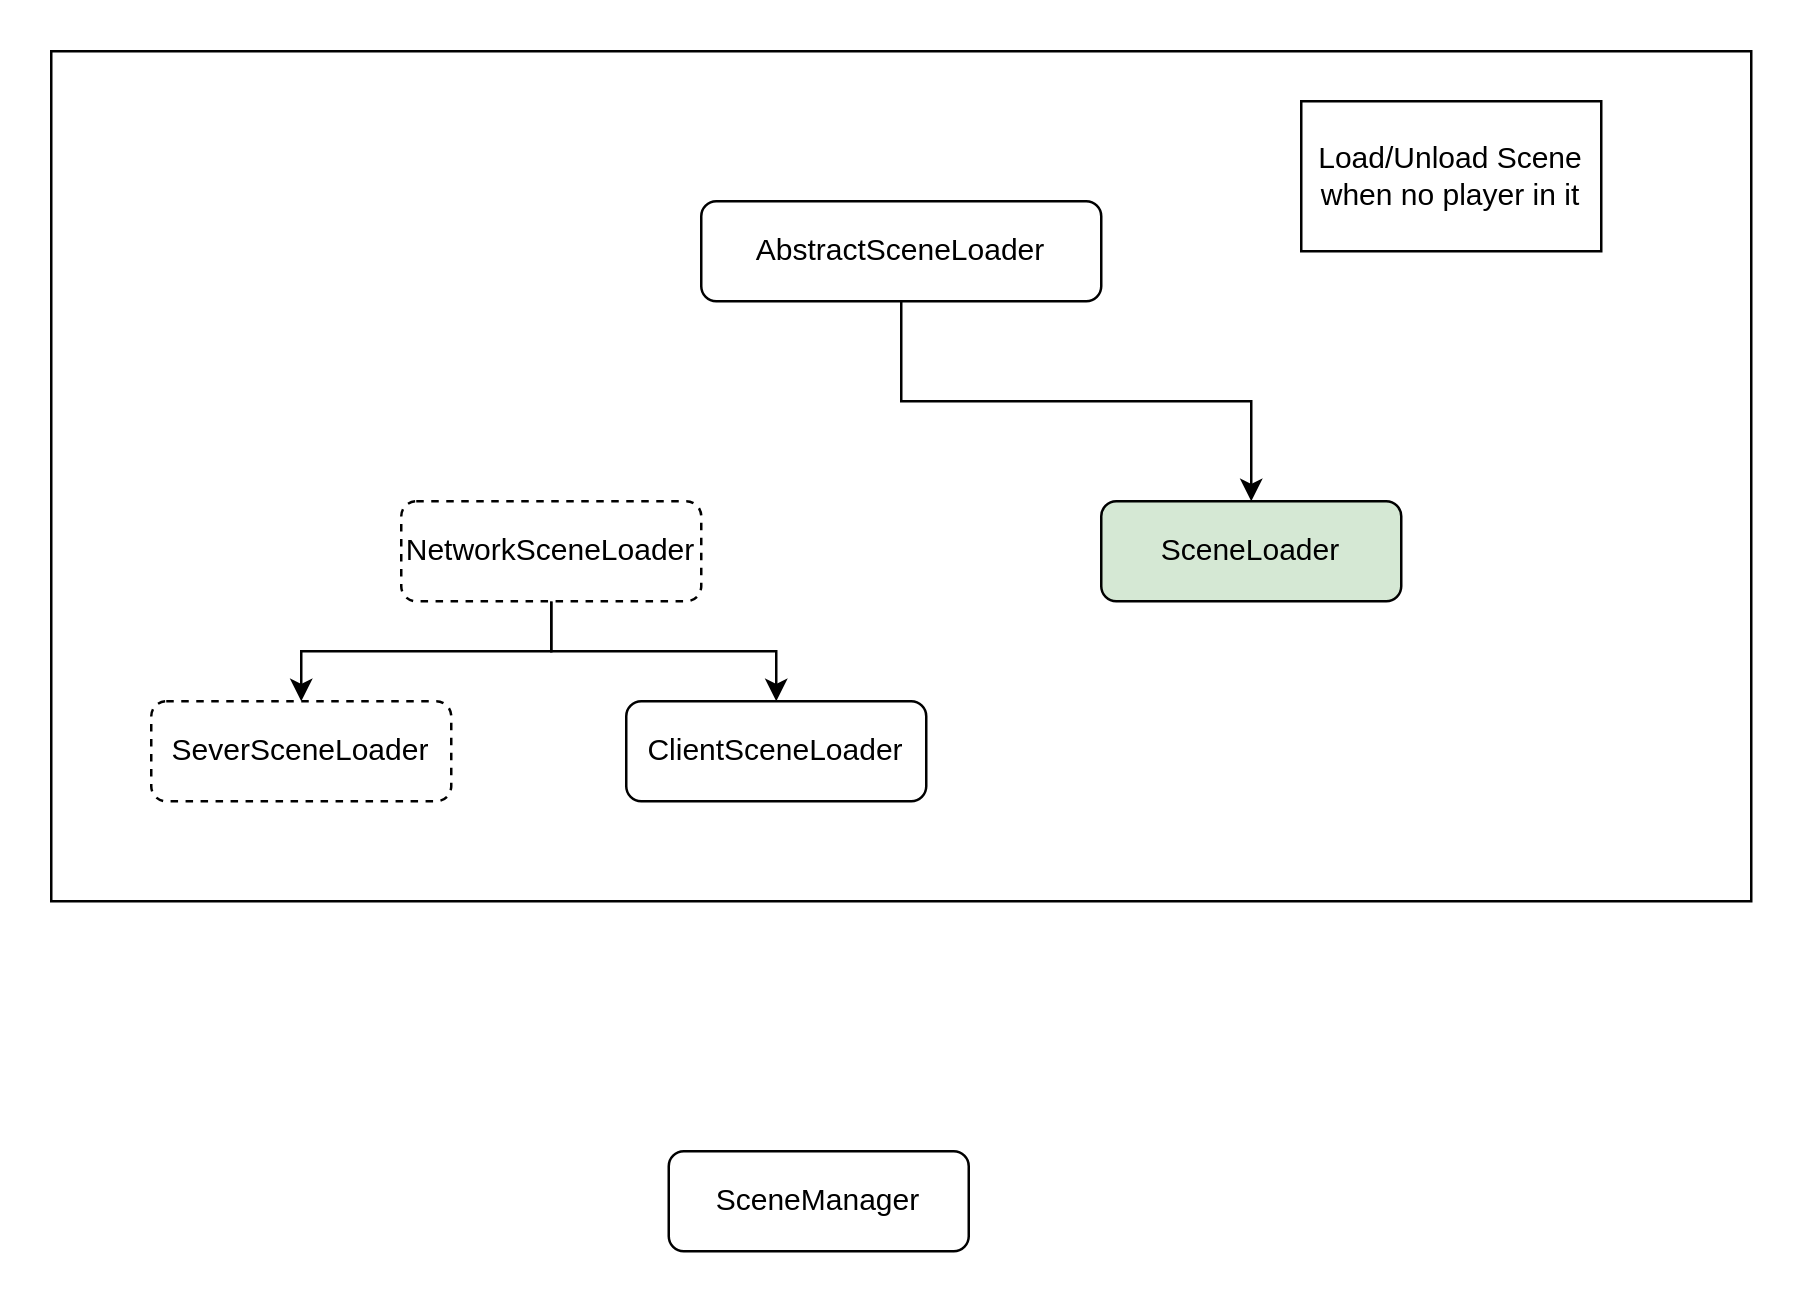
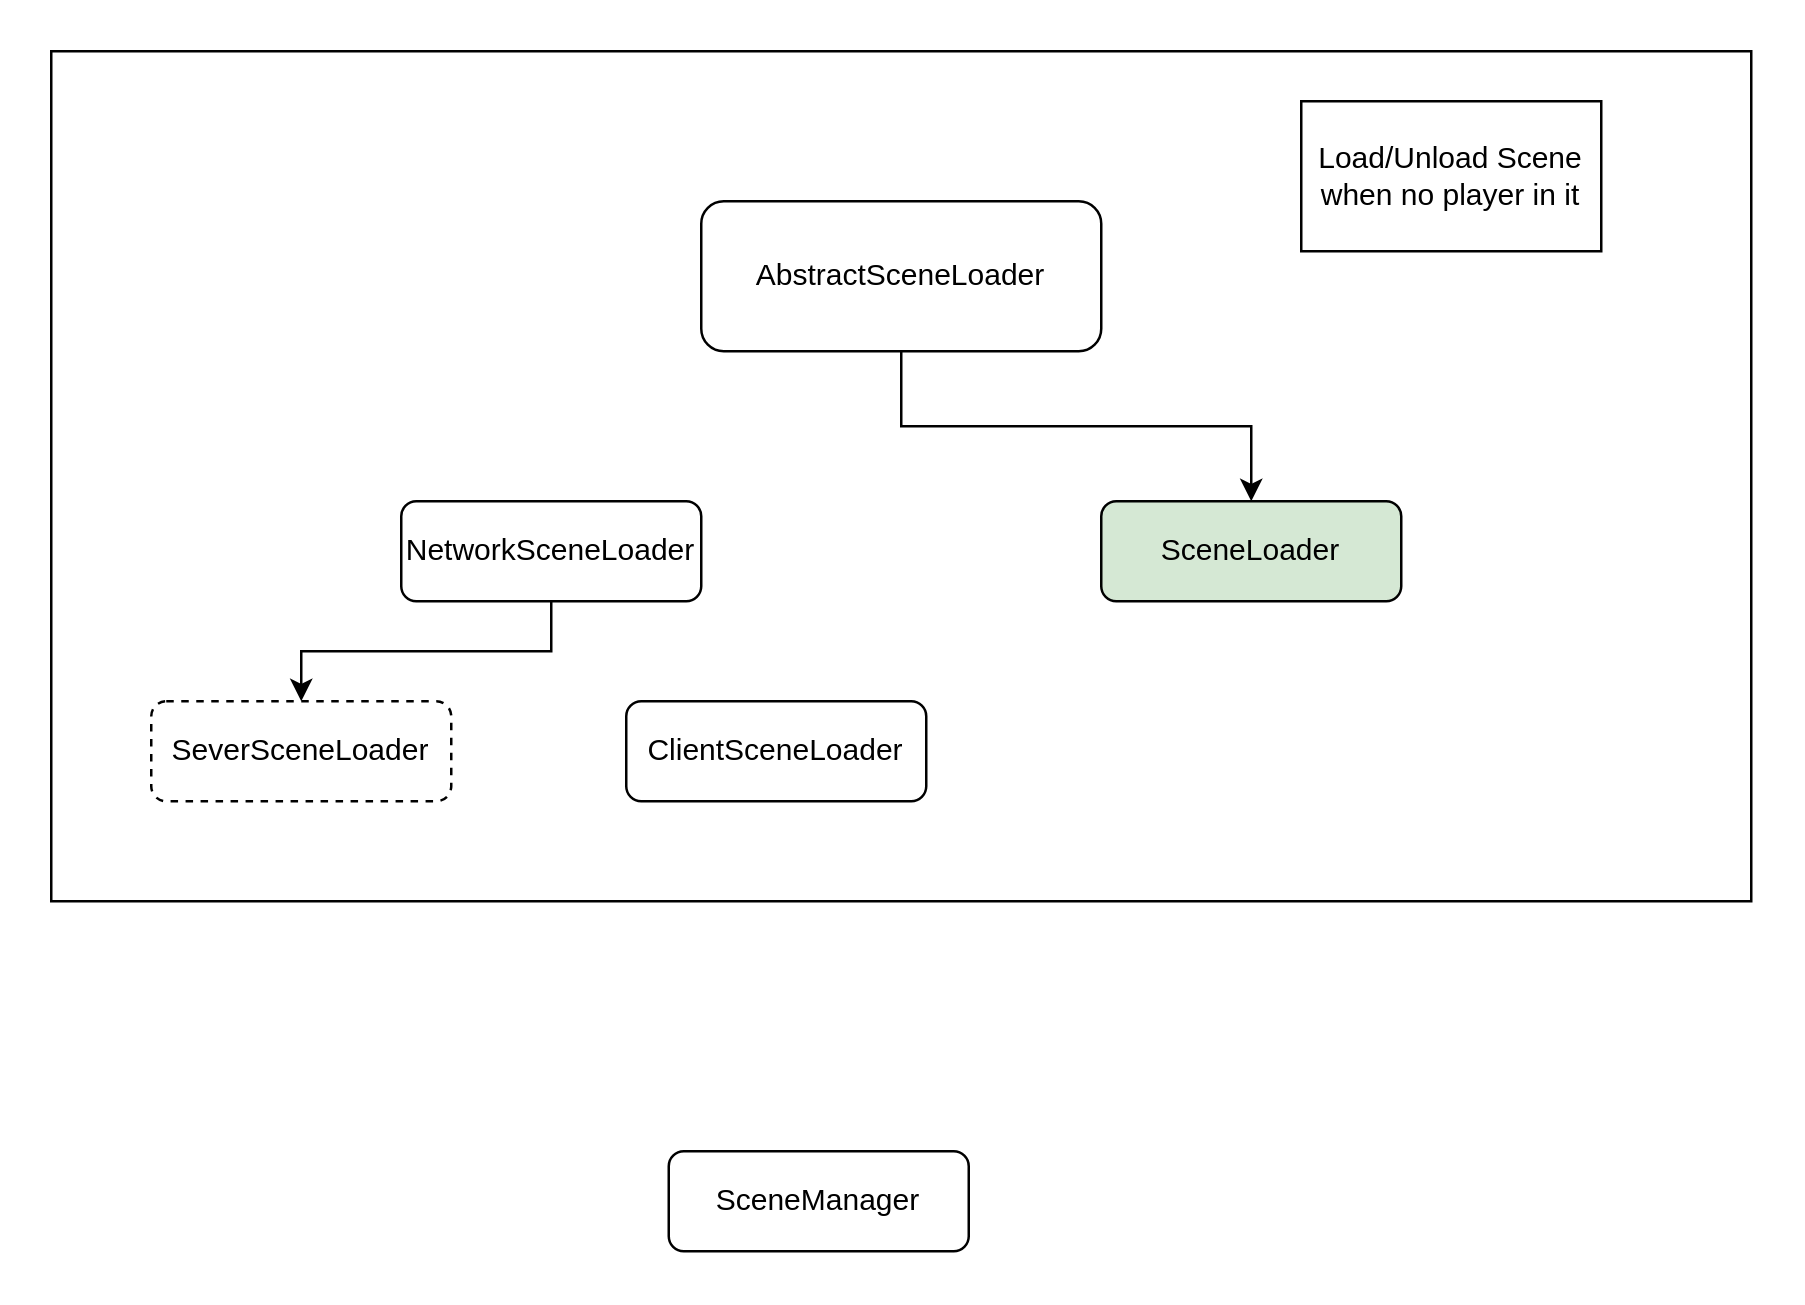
node "AbstractSceneLoader": size 400x100 -> 400x150
node "NetworkSceneLoader": style dashed -> solid
edge "NetworkSceneLoader" -> "ClientSceneLoader": removed
